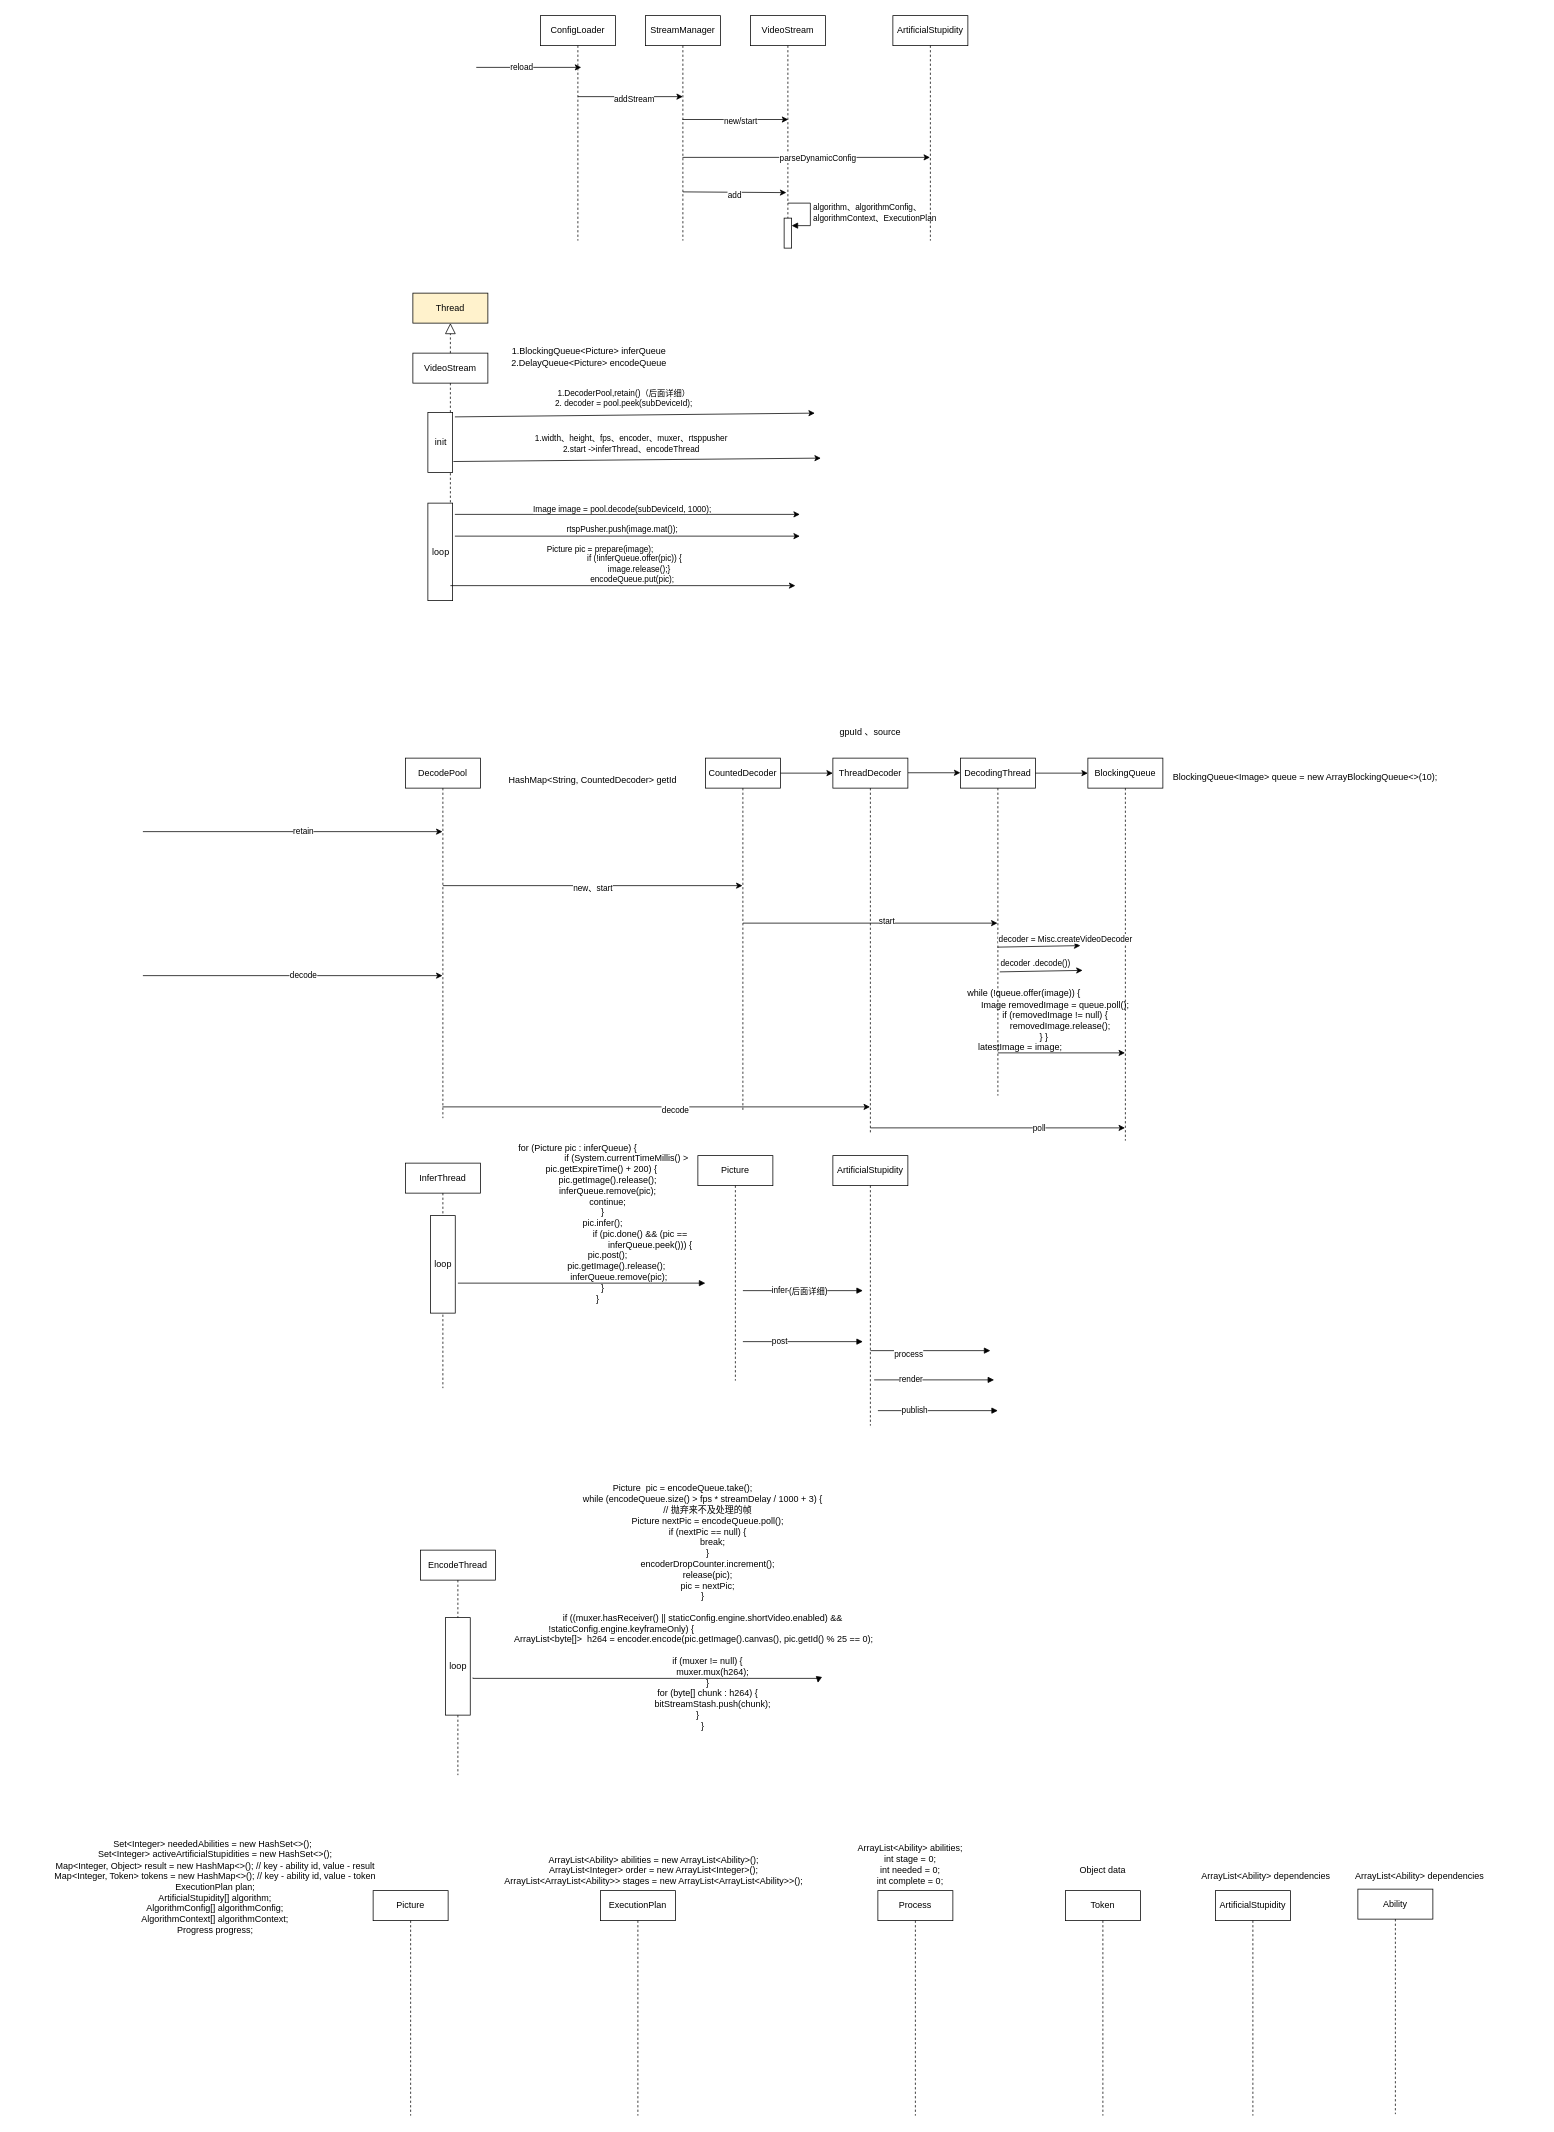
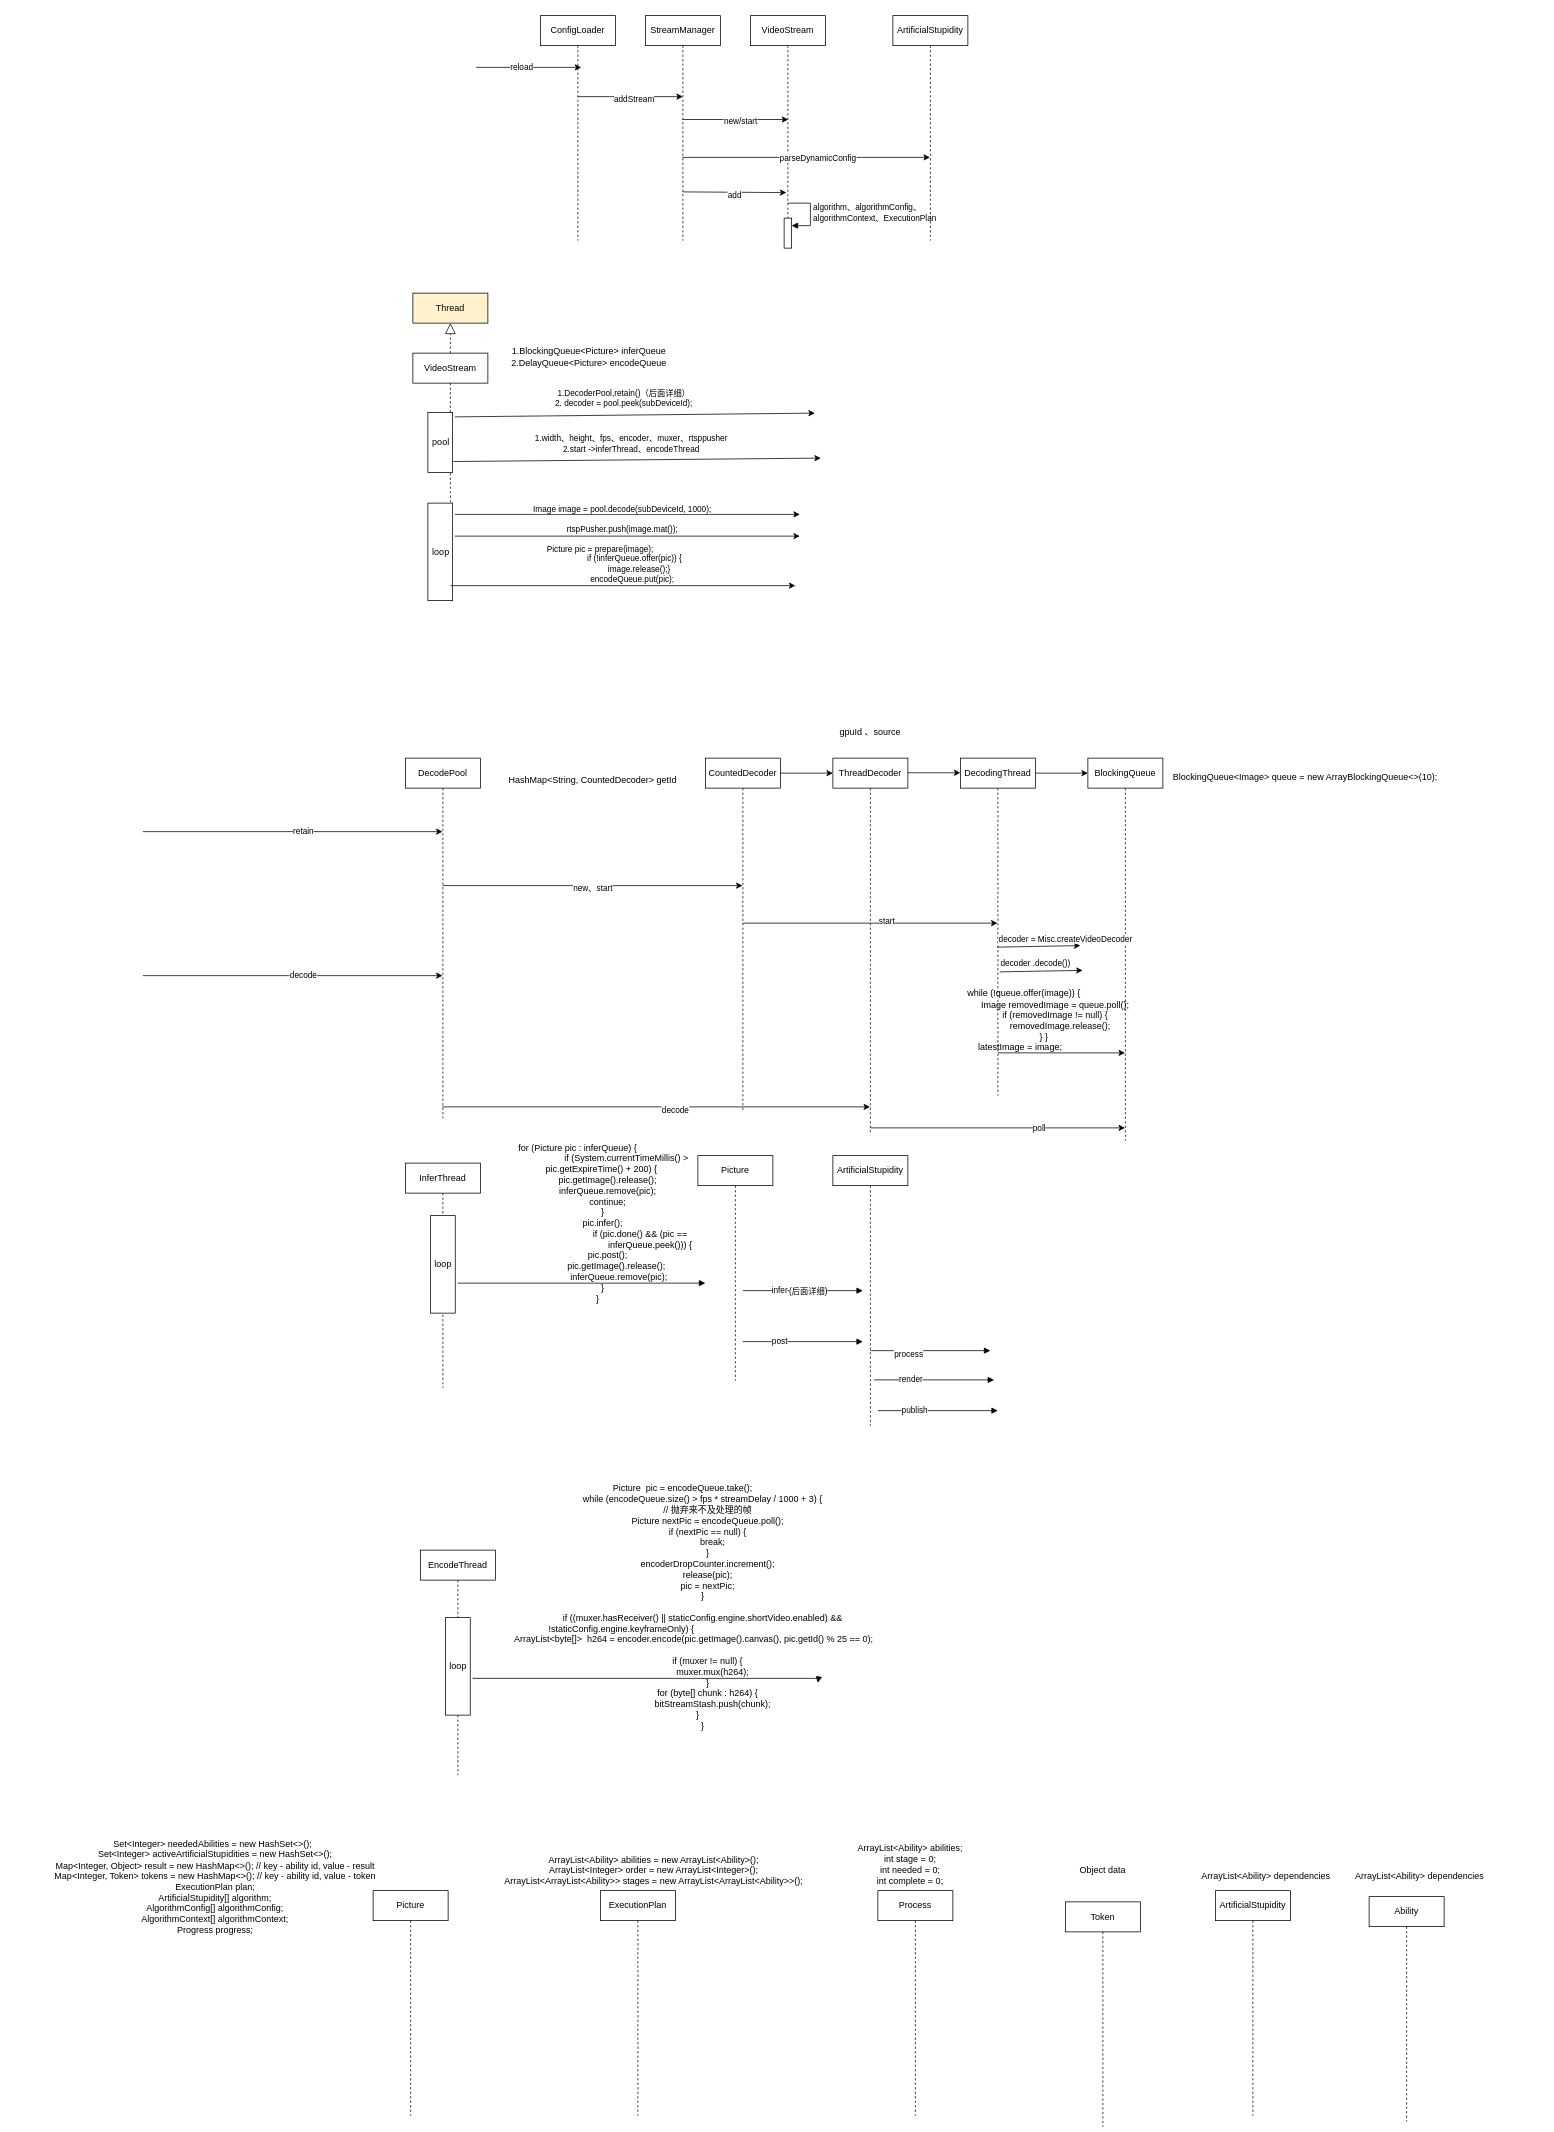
node "init": label "init" -> "pool"
node "Ability": moved (1395, 2001) -> (1407, 2009)
node "Token": moved (1103, 2003) -> (1103, 2014)
